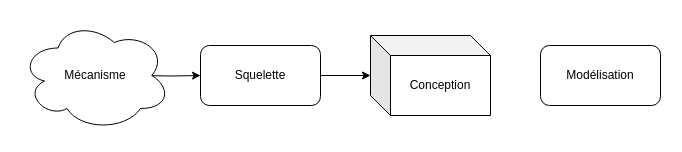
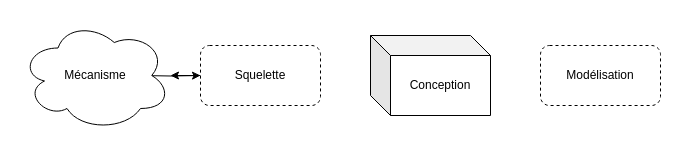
node "Squelette": style solid -> dashed
edge "Squelette" -> "Conception": now "Squelette" -> "Mécanisme"
node "Modélisation": style solid -> dashed
